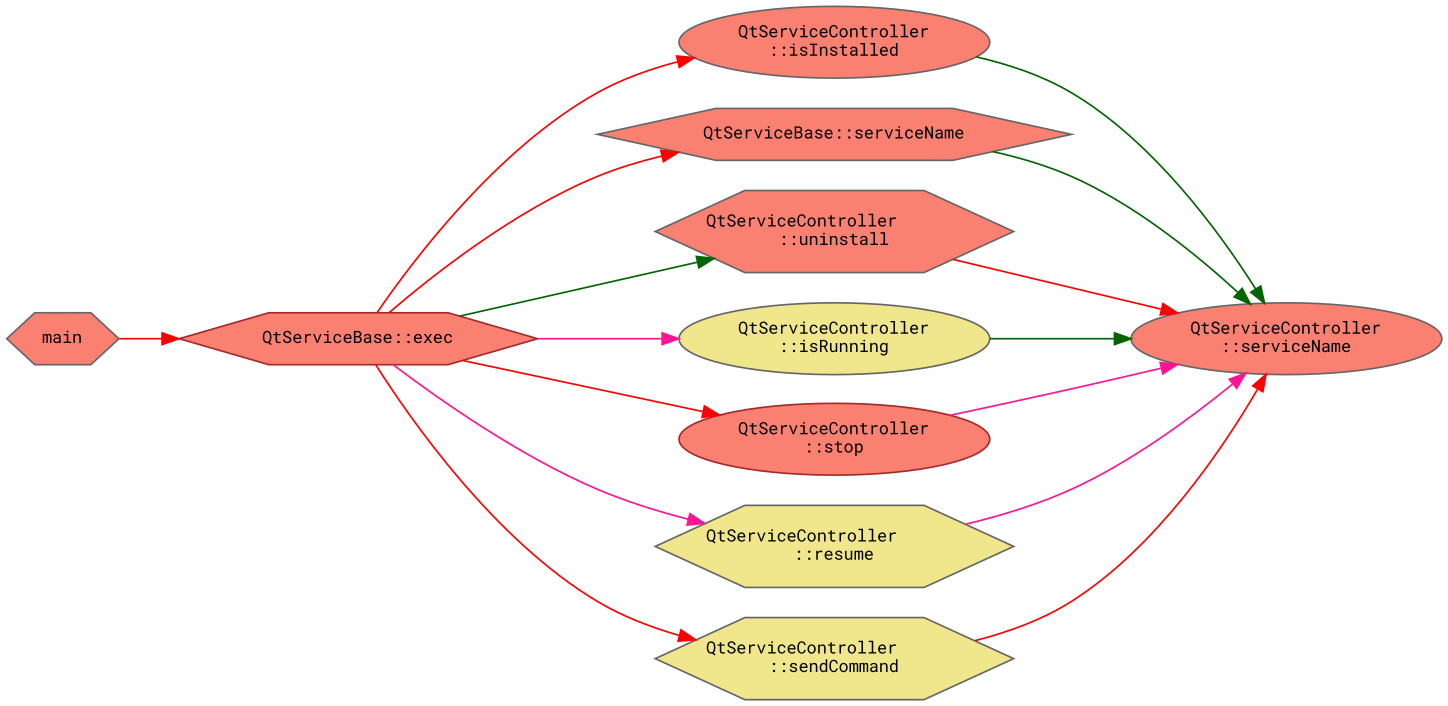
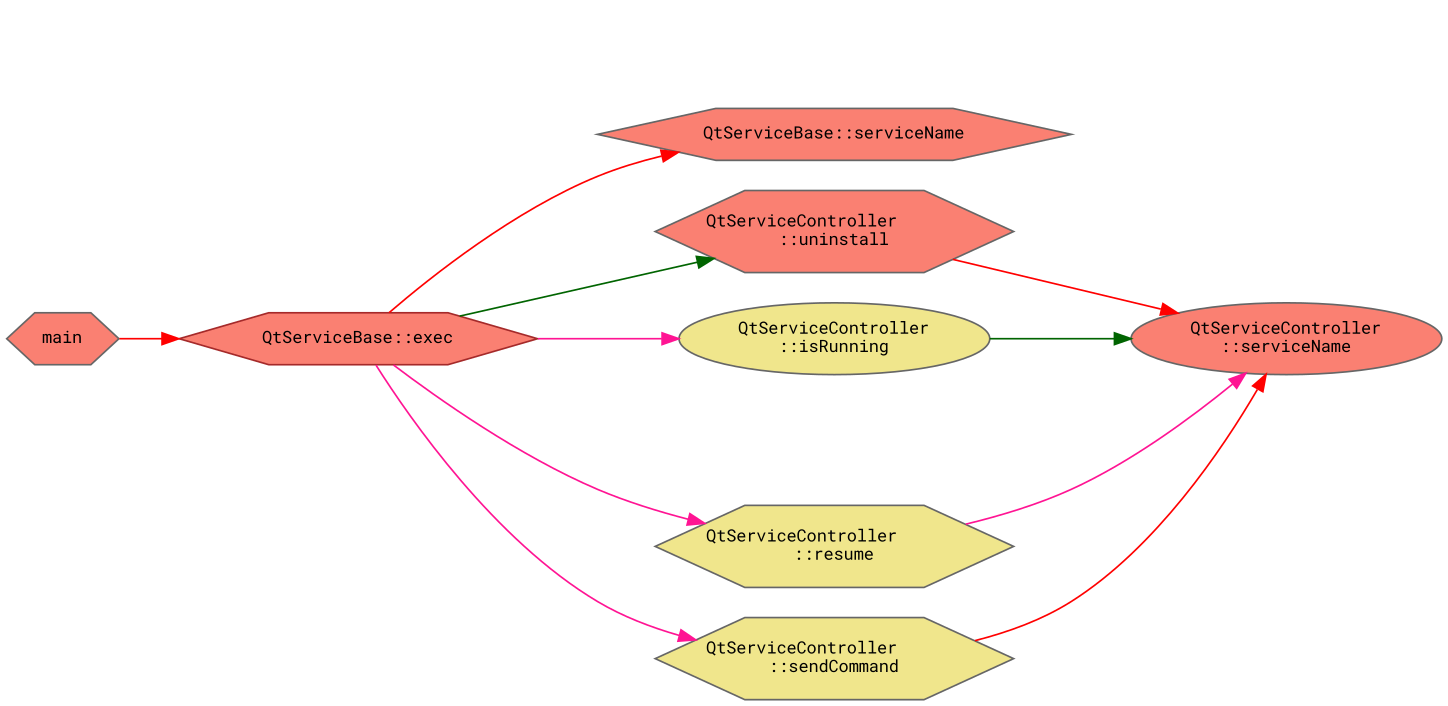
node "QtServiceController ::isInstalled": removed
edge "QtServiceBase::serviceName" -> "QtServiceController ::serviceName": removed
node "QtServiceController ::stop": removed
edge "QtServiceBase::exec" -> "QtServiceController ::sendCommand": color red -> deeppink
